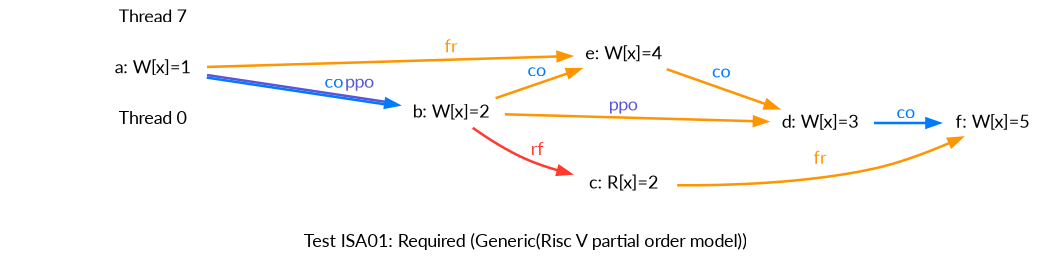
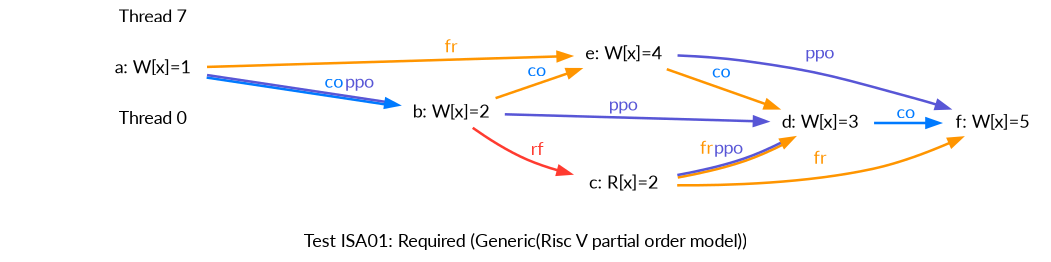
edge "e: W[x]=4" -> "f: W[x]=5": added, label "ppo"
edge "b: W[x]=2" -> "d: W[x]=3": color #ff9500 -> #5856d6
edge "c: R[x]=2" -> "d: W[x]=3": added, label "fr ppo"
